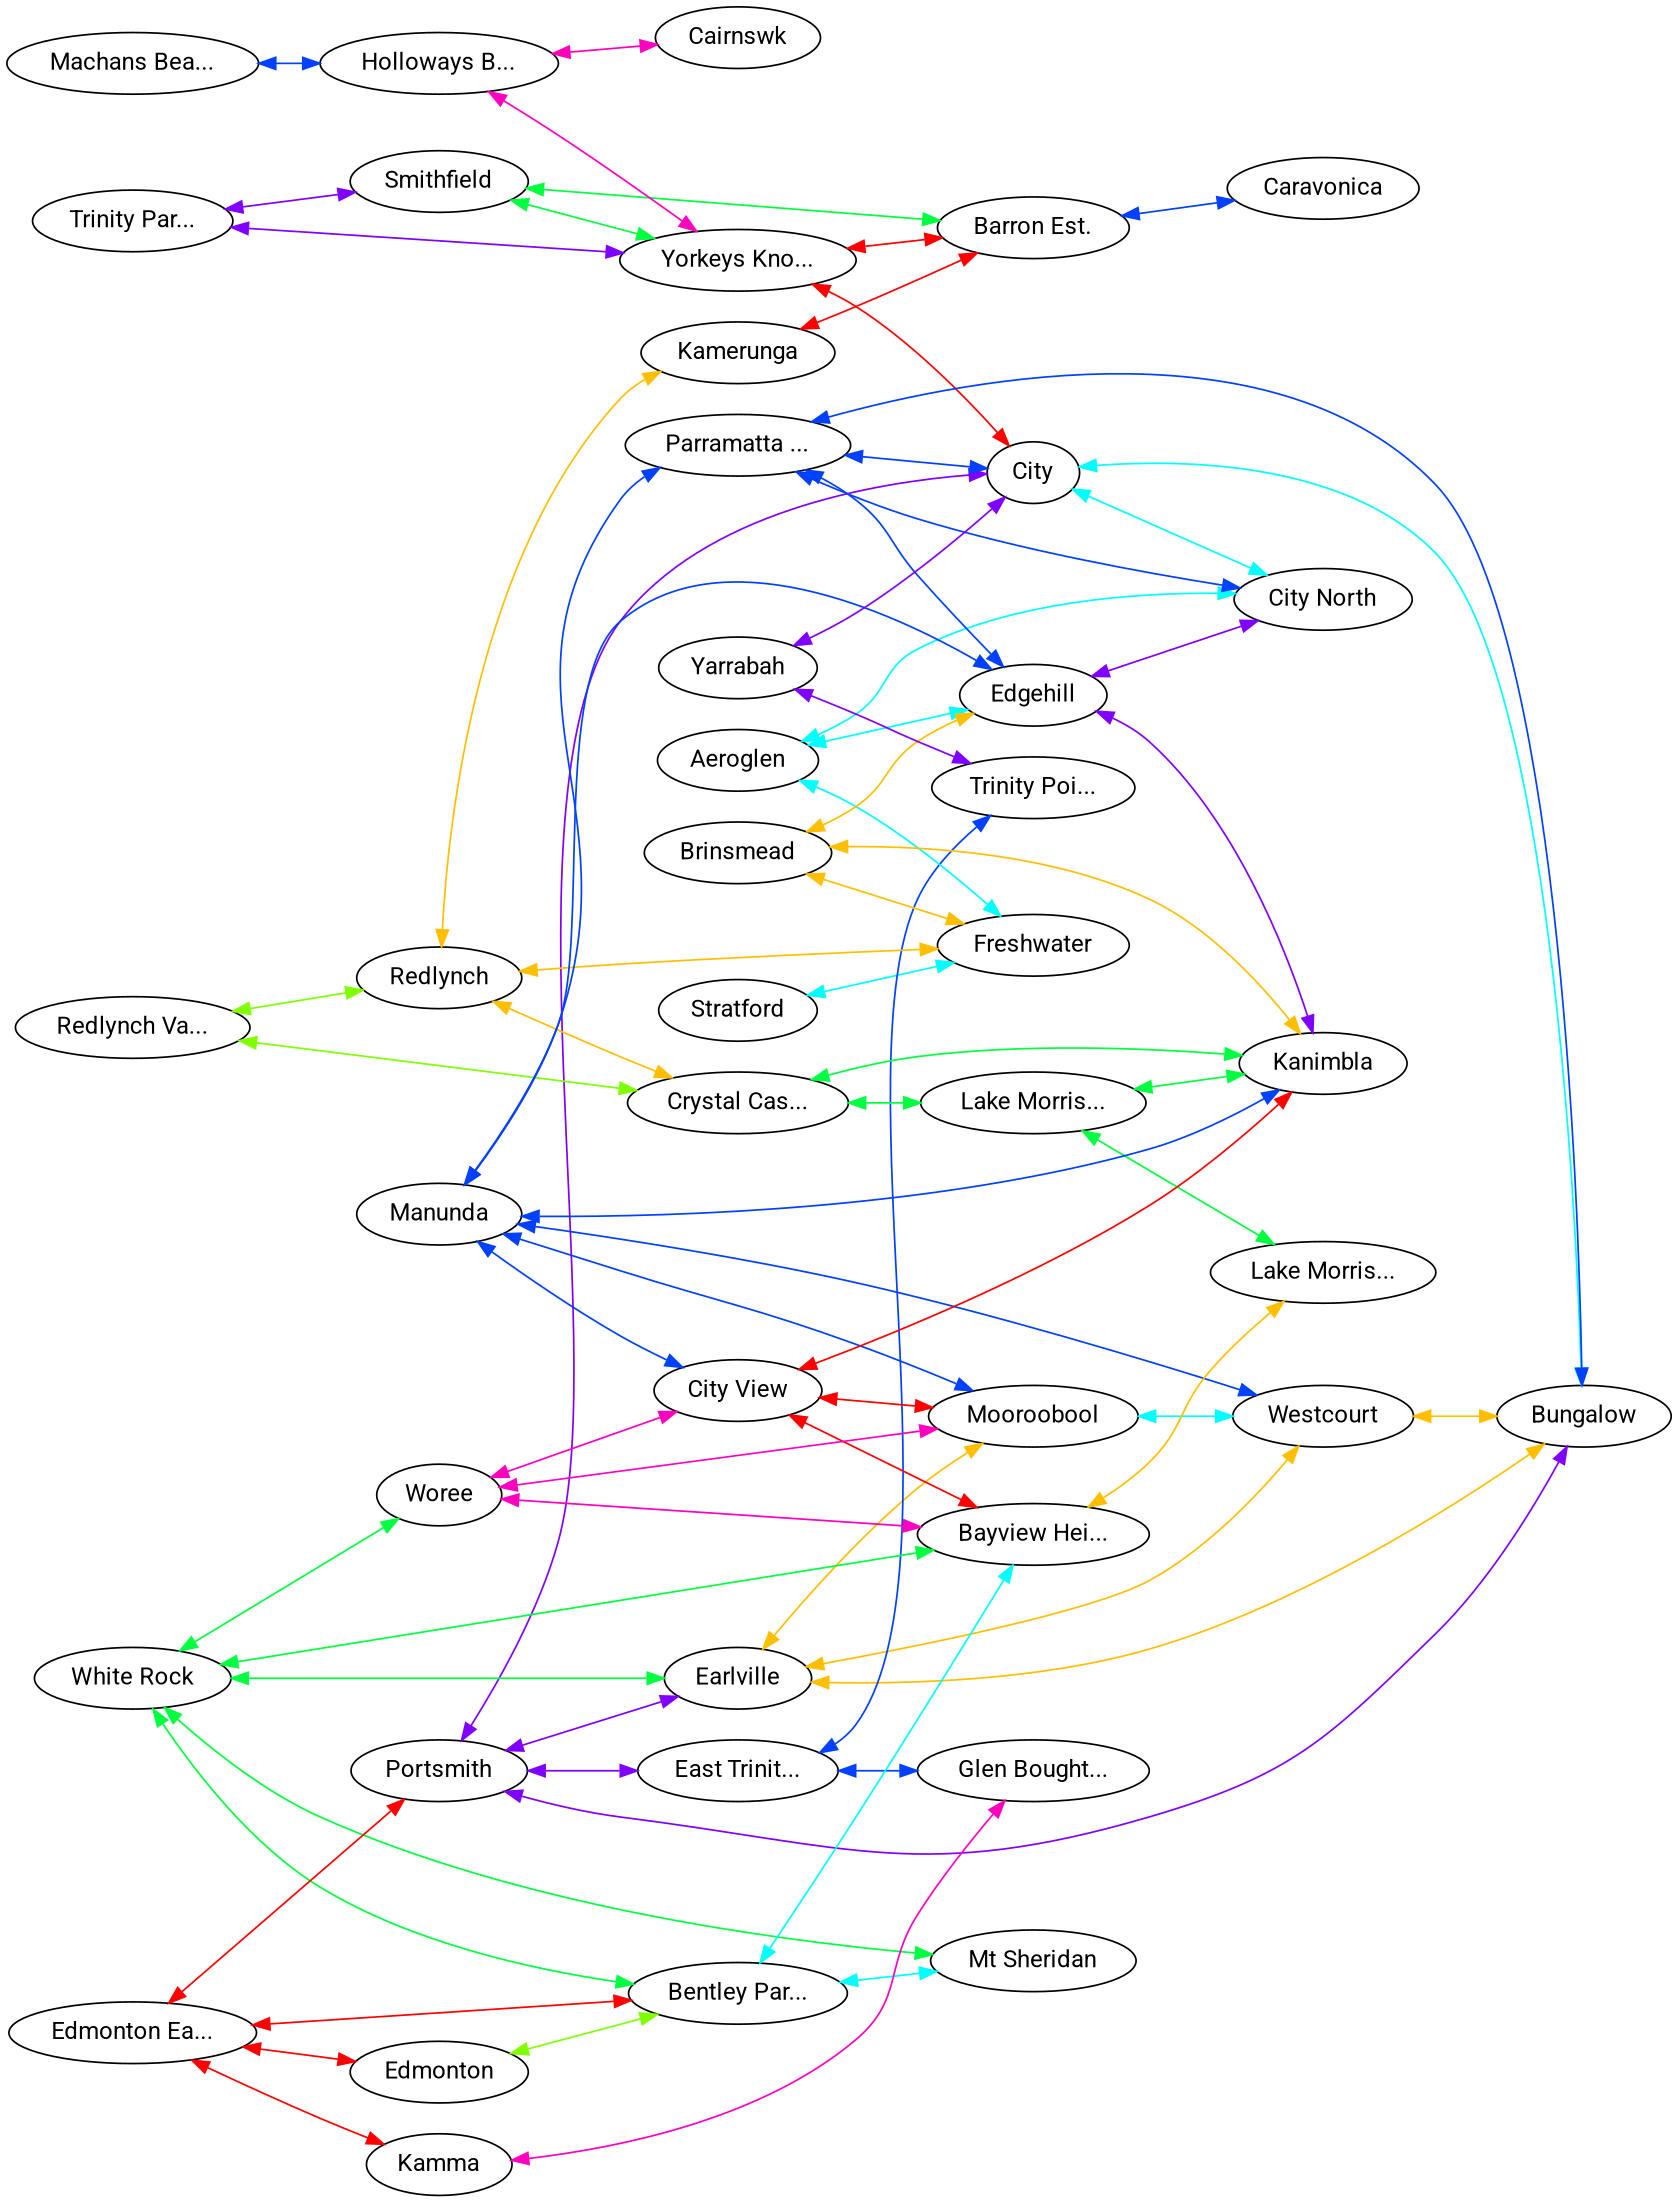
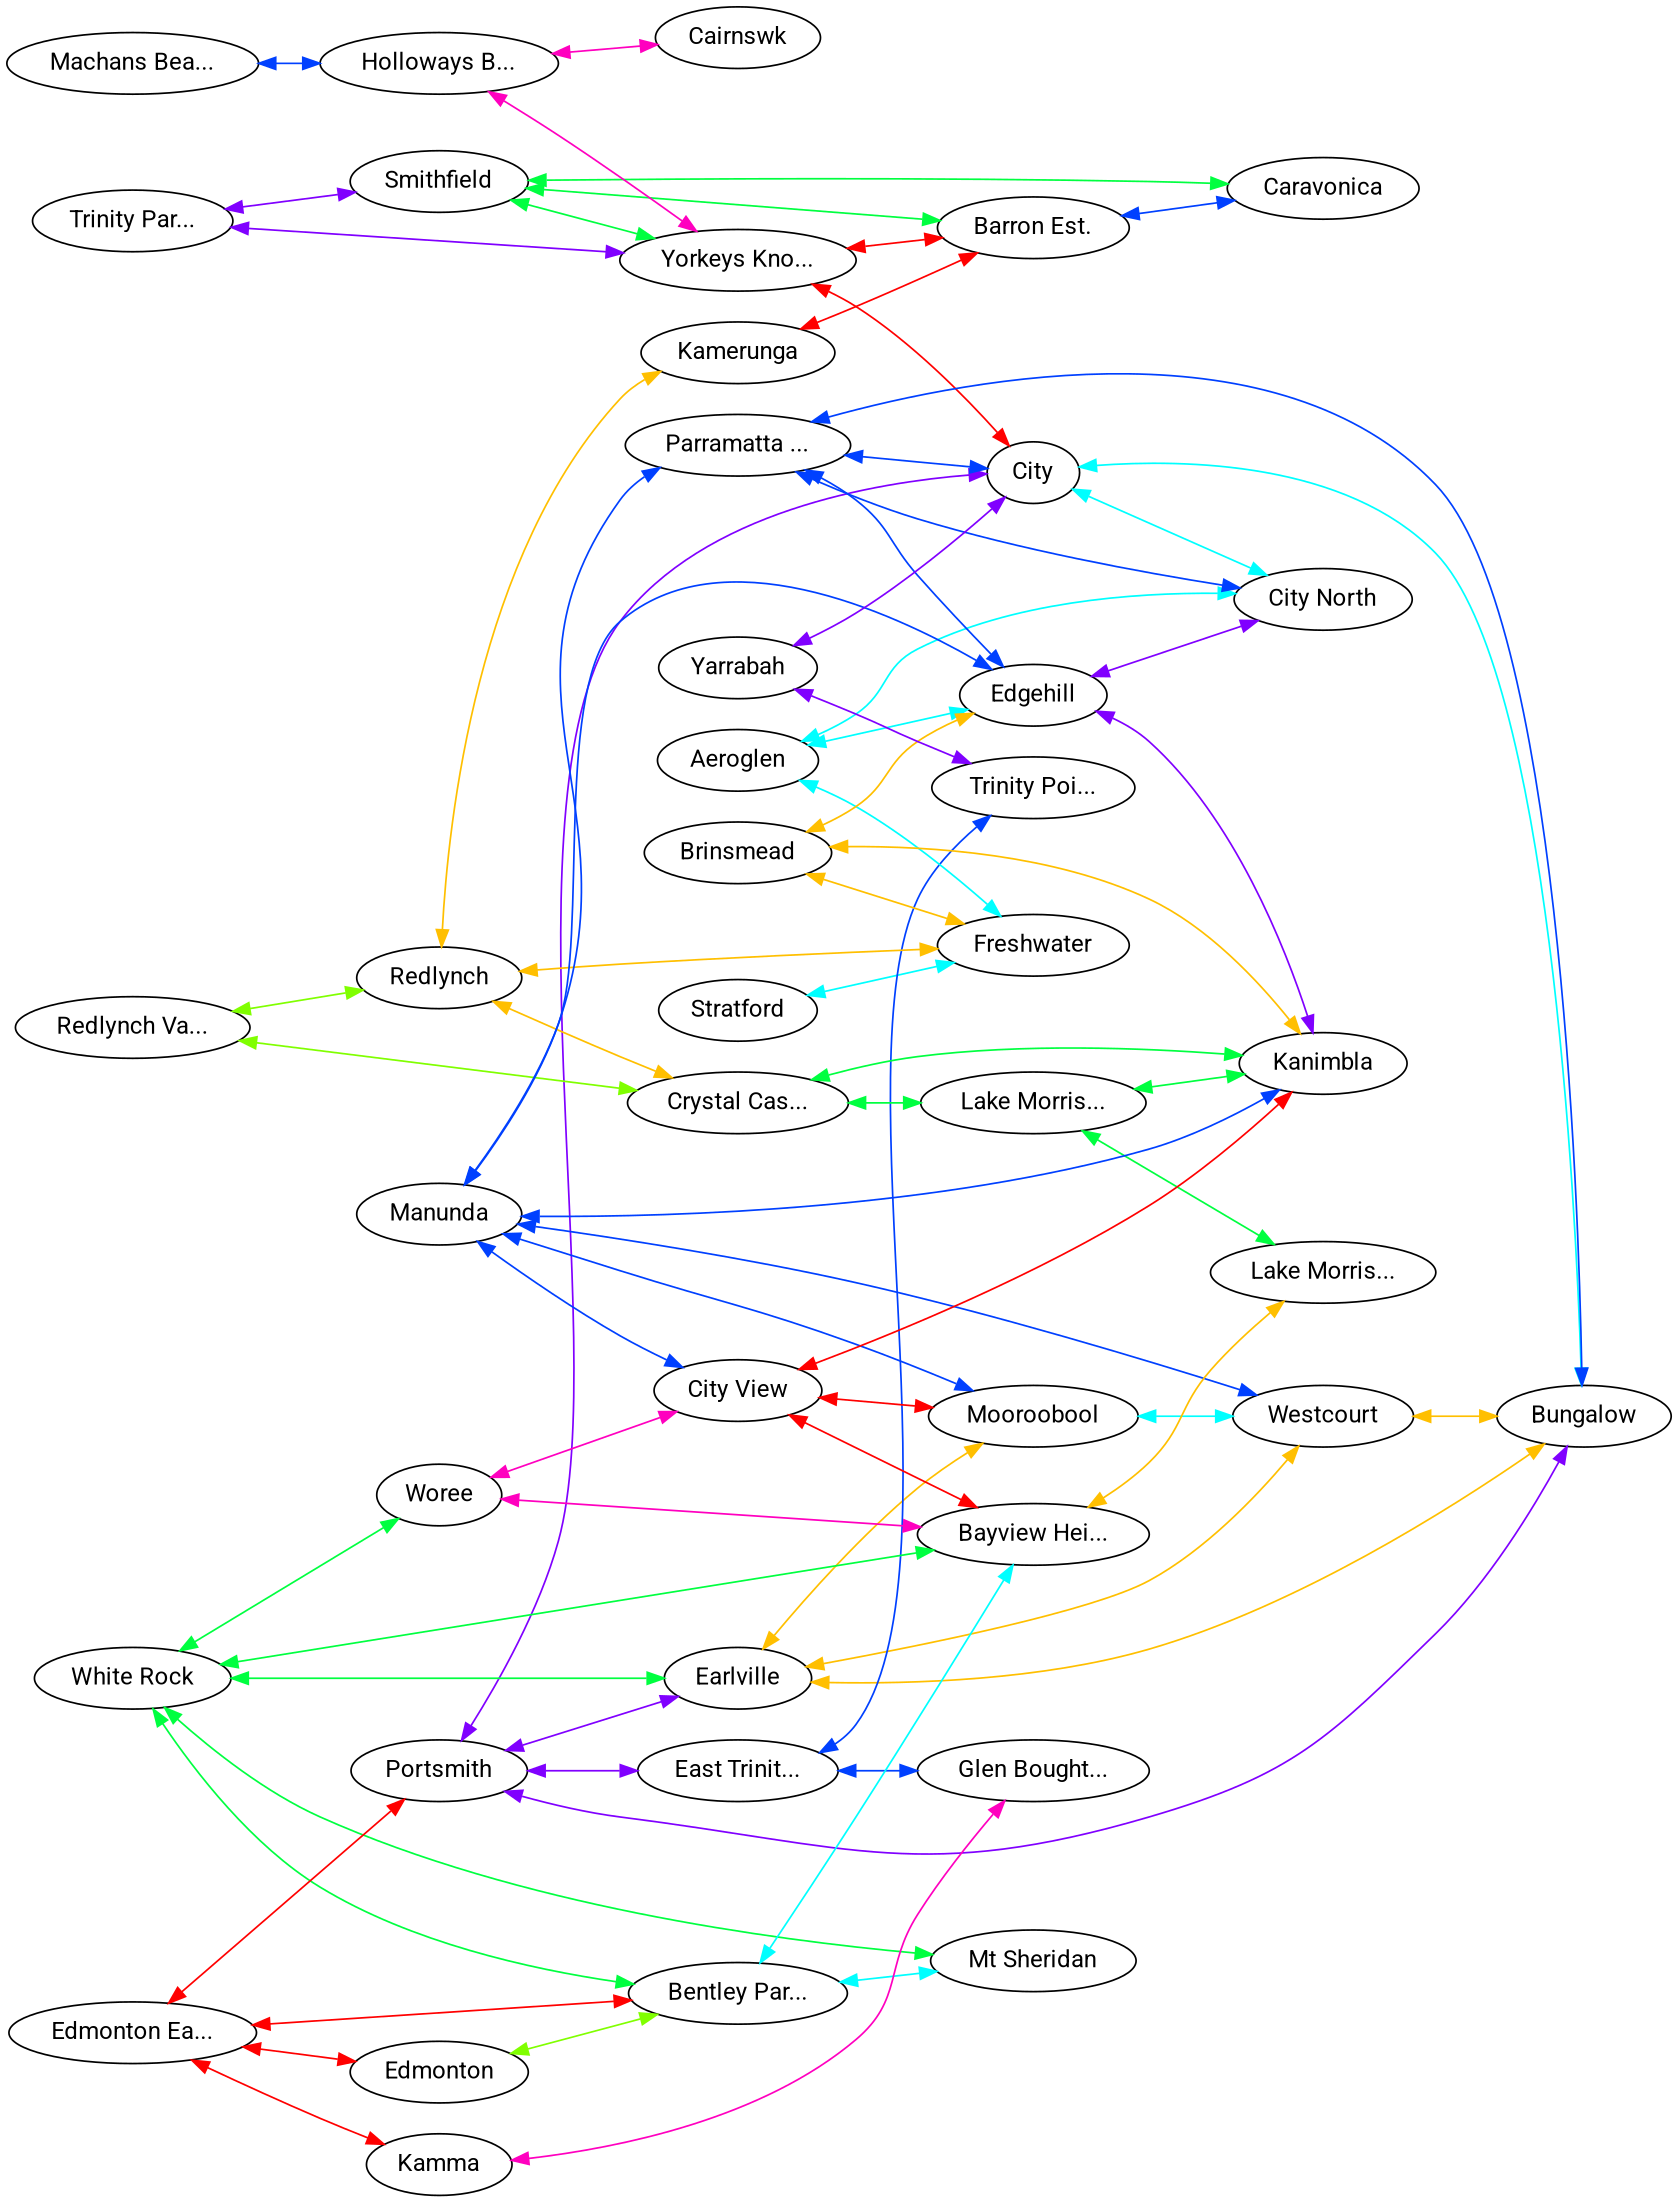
edge "Smithfield" -- "Caravonica": added
edge "Mooroobool" -- "Woree": removed
